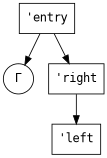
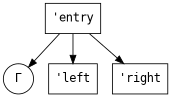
edge "'right" -> "'left": now "'entry" -> "'left"
